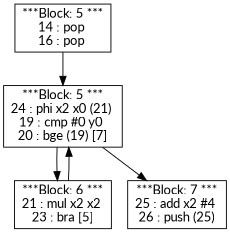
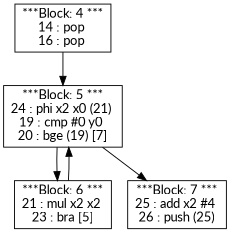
node "***Block: 5 *** 14 : pop 16 : pop": label "***Block: 5 *** 14 : pop 16 : pop" -> "***Block: 4 *** 14 : pop 16 : pop"
